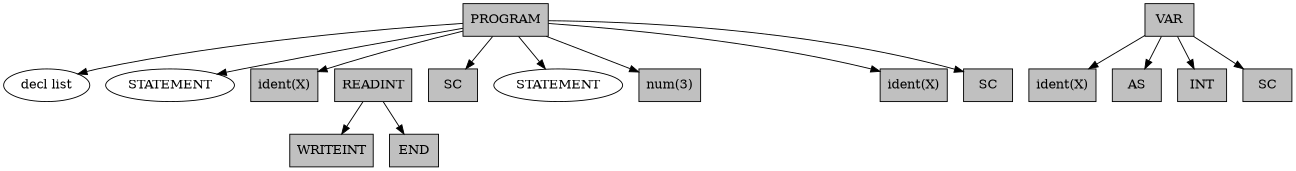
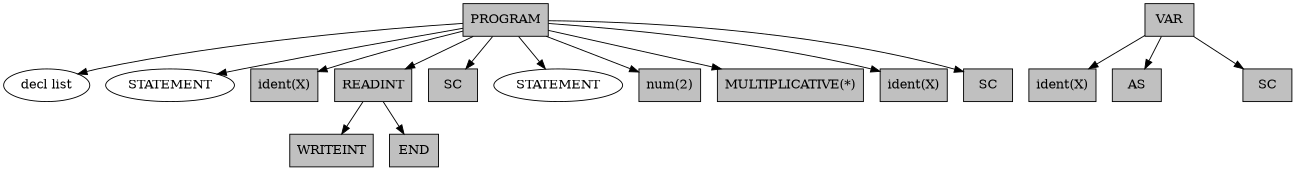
edge "PROGRAM" -> "READINT": added
node "num(3)": label "num(3)" -> "num(2)"
node "MULTIPLICATIVE(*)": added
node "INT": removed
